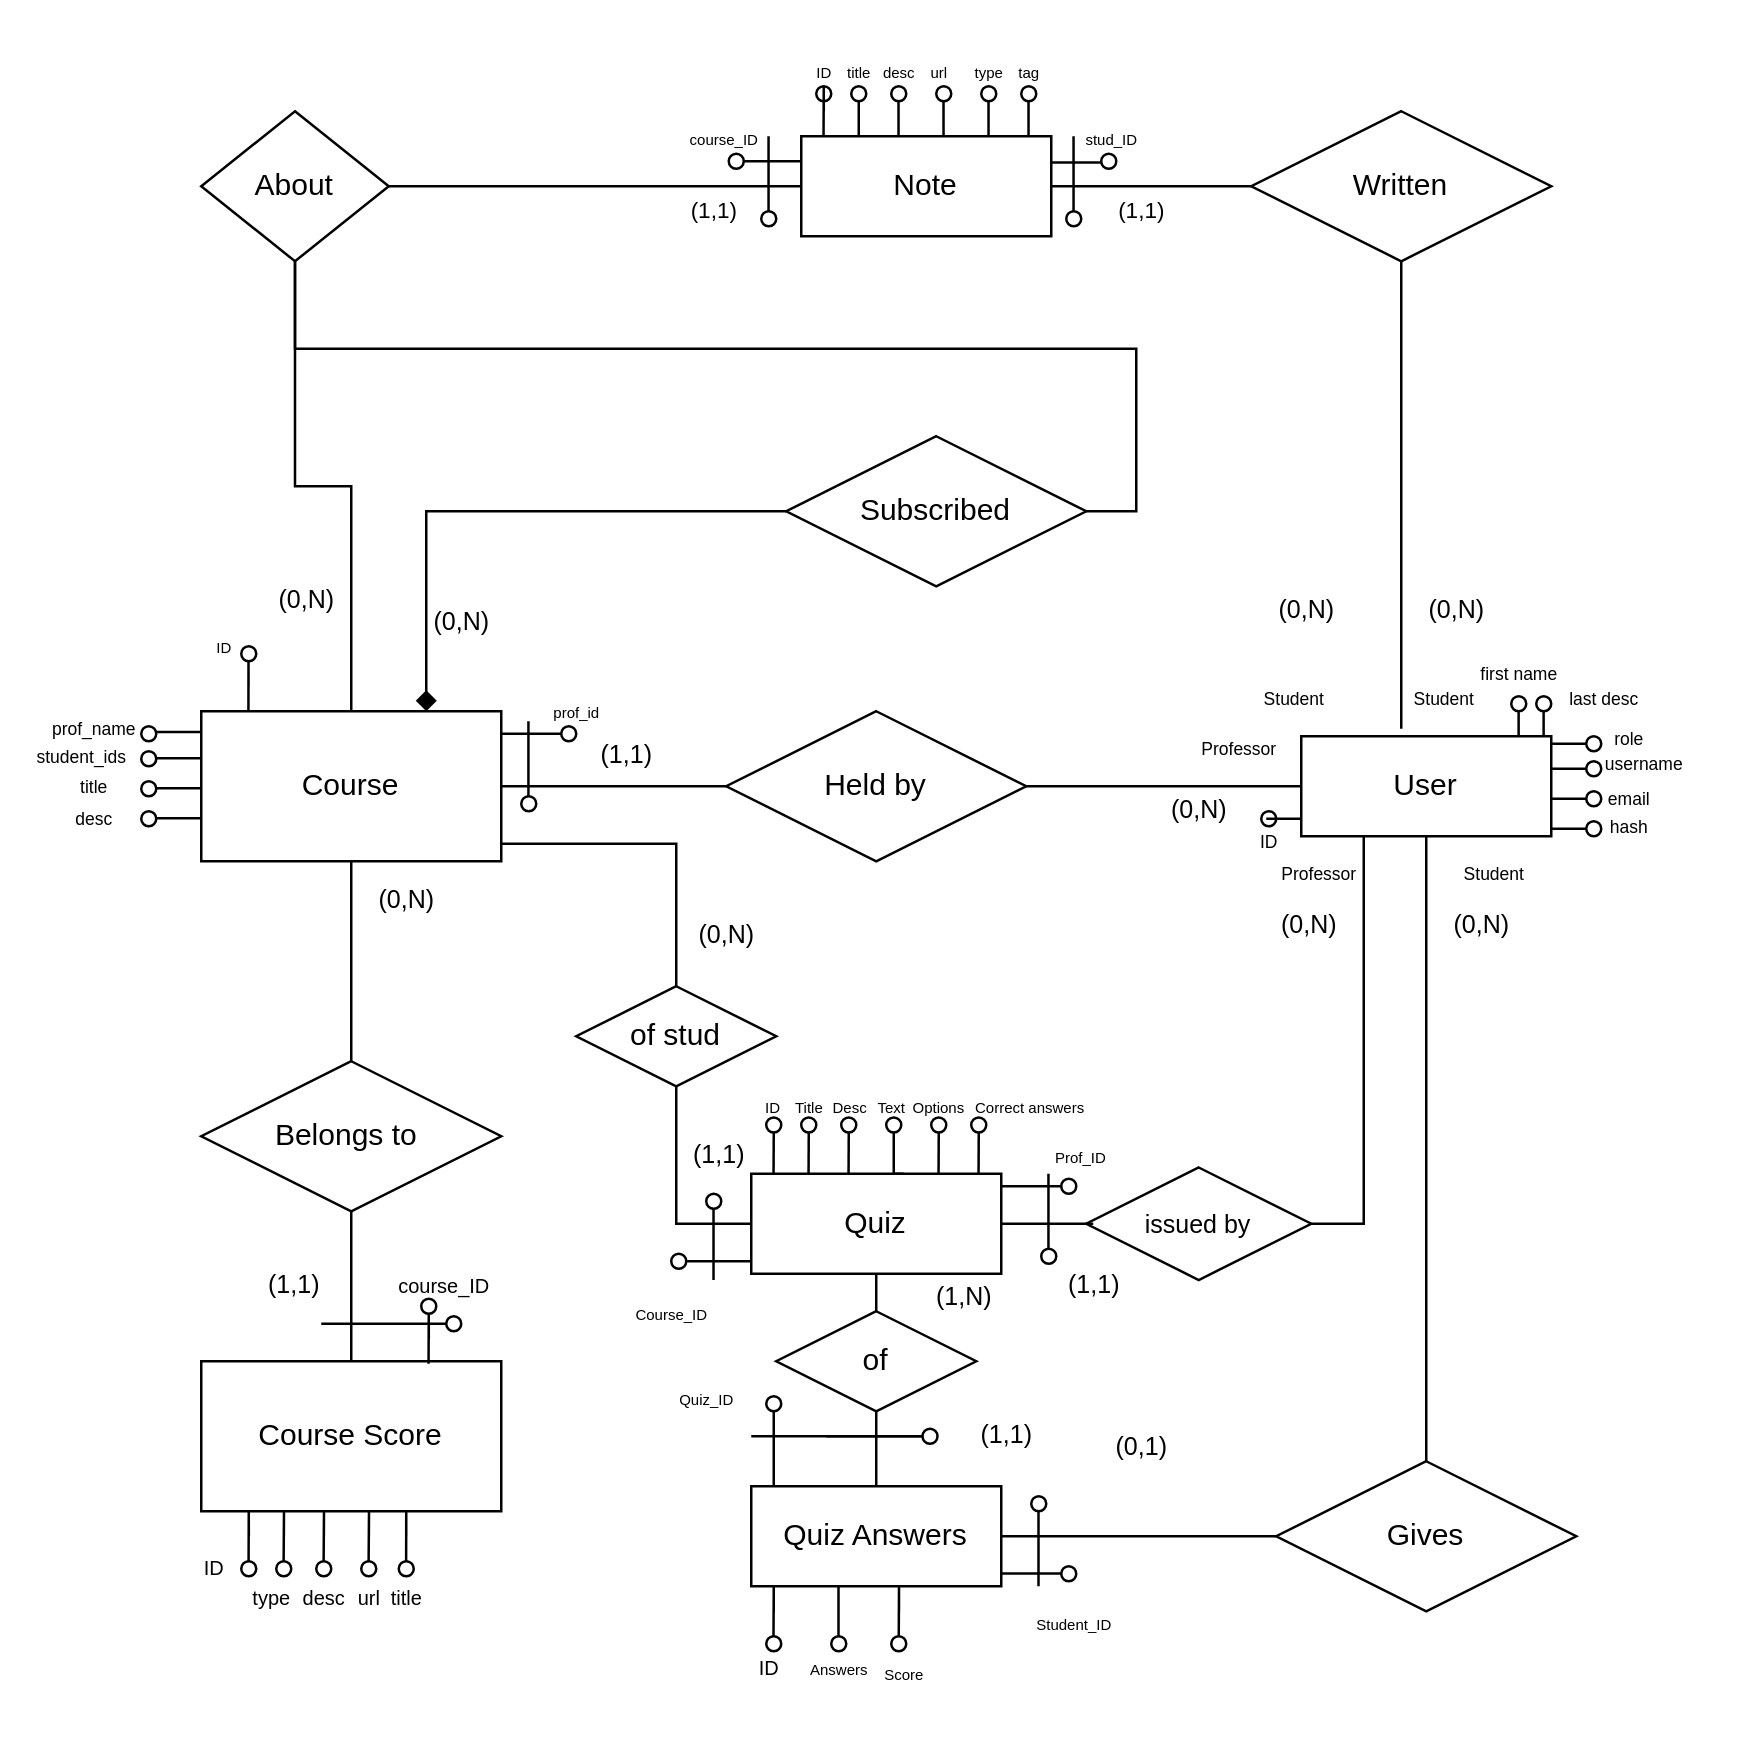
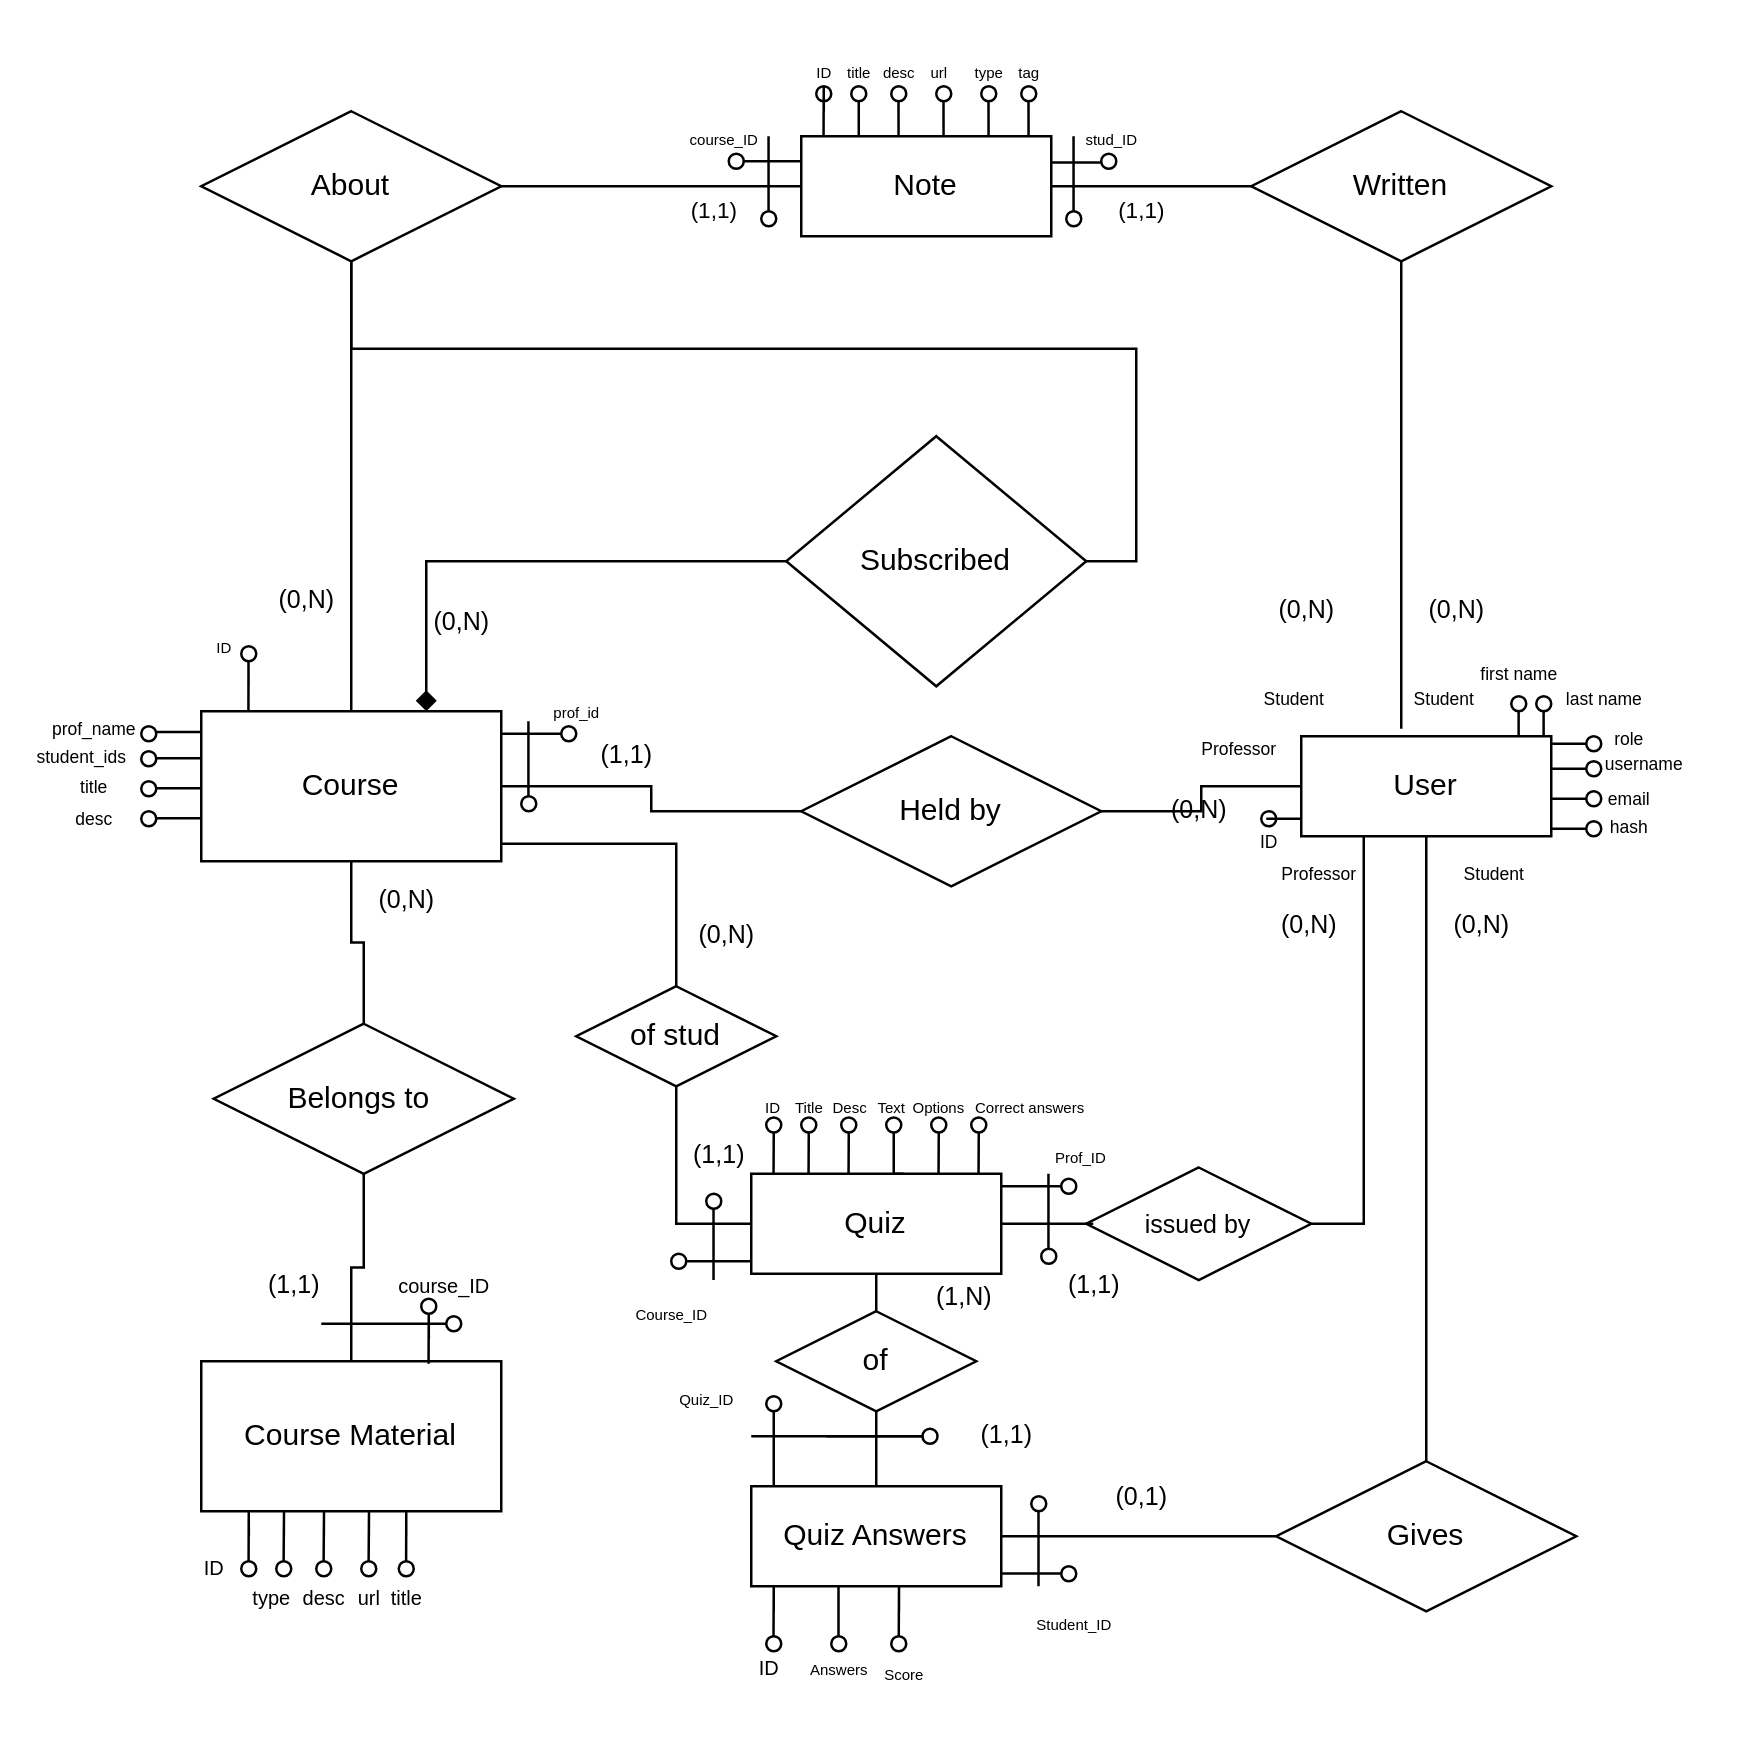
node "About": size 188x150 -> 300x150
node "Subscribed": size 300x150 -> 300x250
node "last desc": label "last desc" -> "last name"
node "Held by": moved (876, 786) -> (951, 811)
node "Belongs to": moved (351, 1136) -> (364, 1099)
node "Course Score": label "Course Score" -> "Course Material"
node "(0,1)": moved (1141, 1436) -> (1141, 1486)
